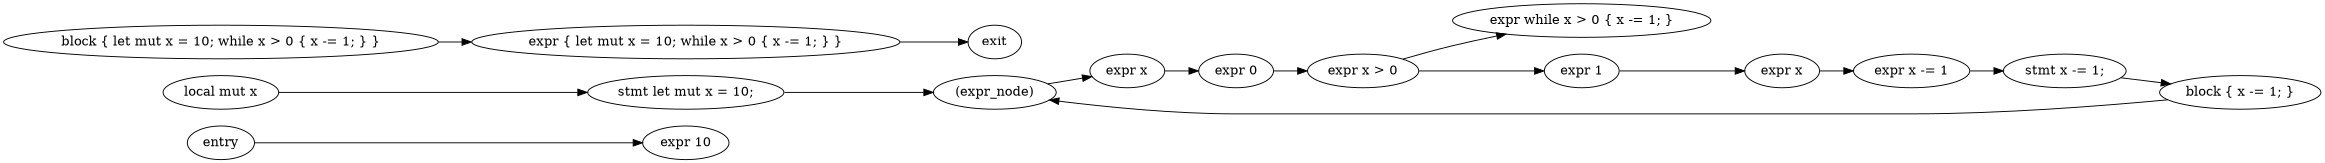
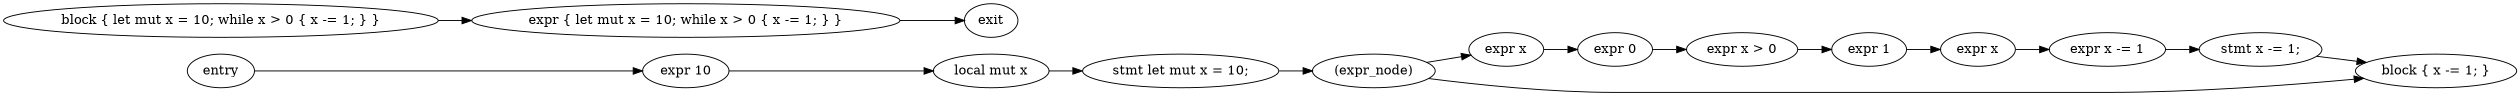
node "expr while x > 0 { x -= 1; }": removed
edge "expr 10" -> "local mut x": added
edge "block { x -= 1; }" -> "(expr_node)": reversed
